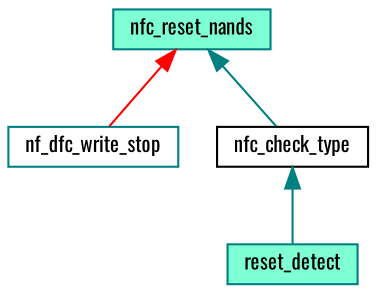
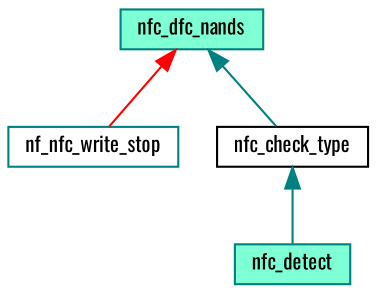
node "nfc_reset_nands": label "nfc_reset_nands" -> "nfc_dfc_nands"
node "nf_dfc_write_stop": label "nf_dfc_write_stop" -> "nf_nfc_write_stop"
node "reset_detect": label "reset_detect" -> "nfc_detect"
